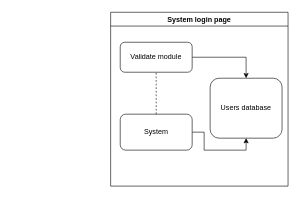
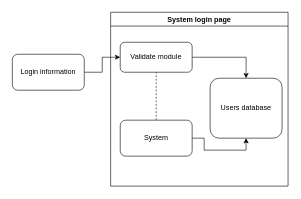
edge "Login information" -> "Validate module": added
node "Login information": added
node "System": moved (156, 132) -> (156, 138)
